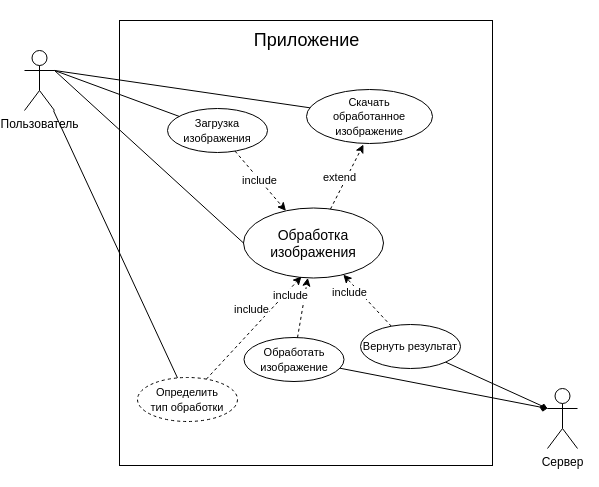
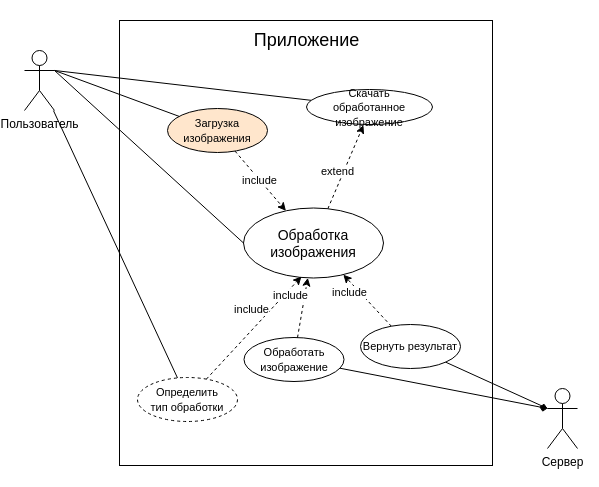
node "Скачать обработанное изображение": size 126x54 -> 126x35
node "Загрузка изображения": fillcolor #ffffff -> #ffe6cc
